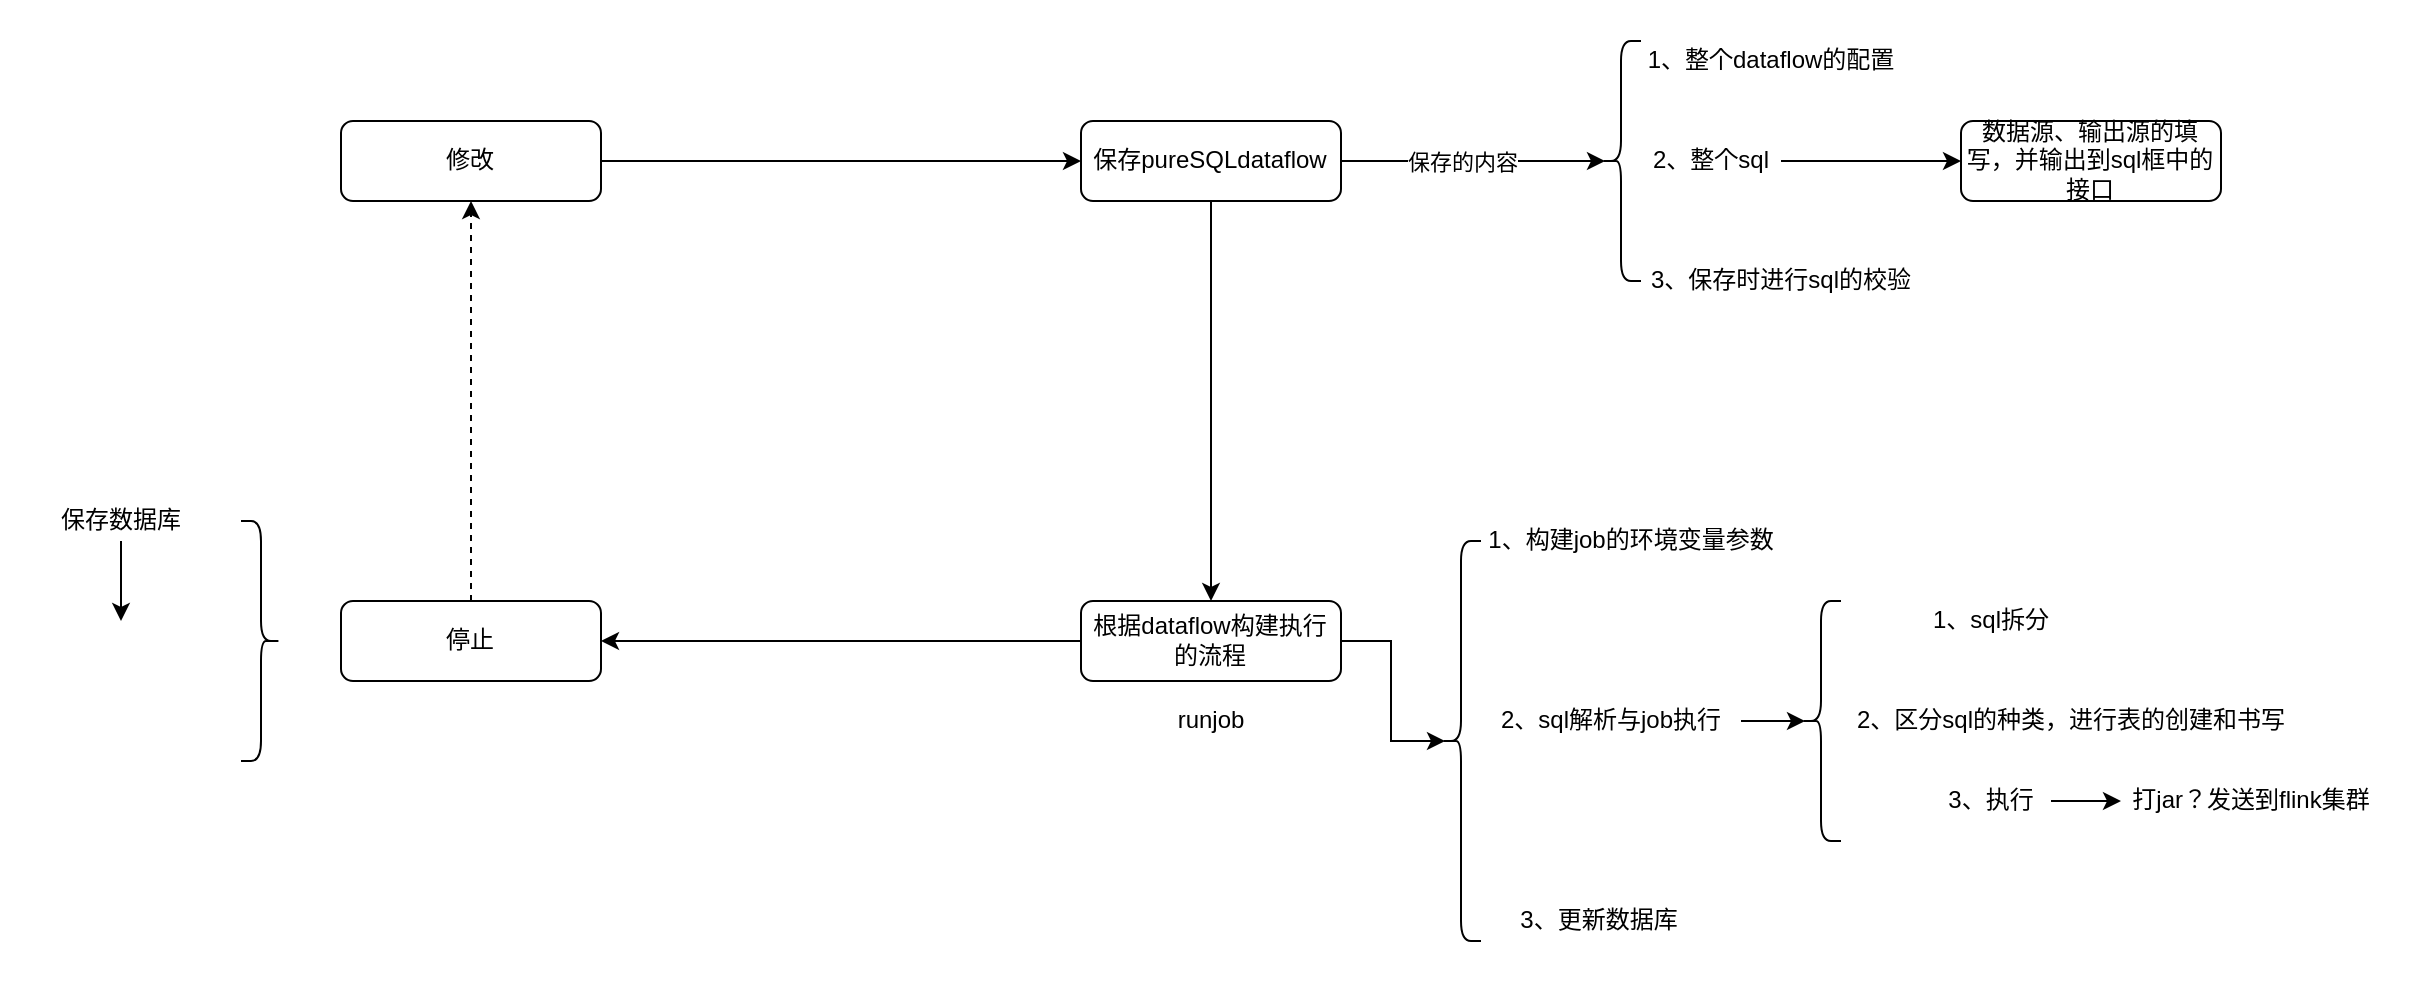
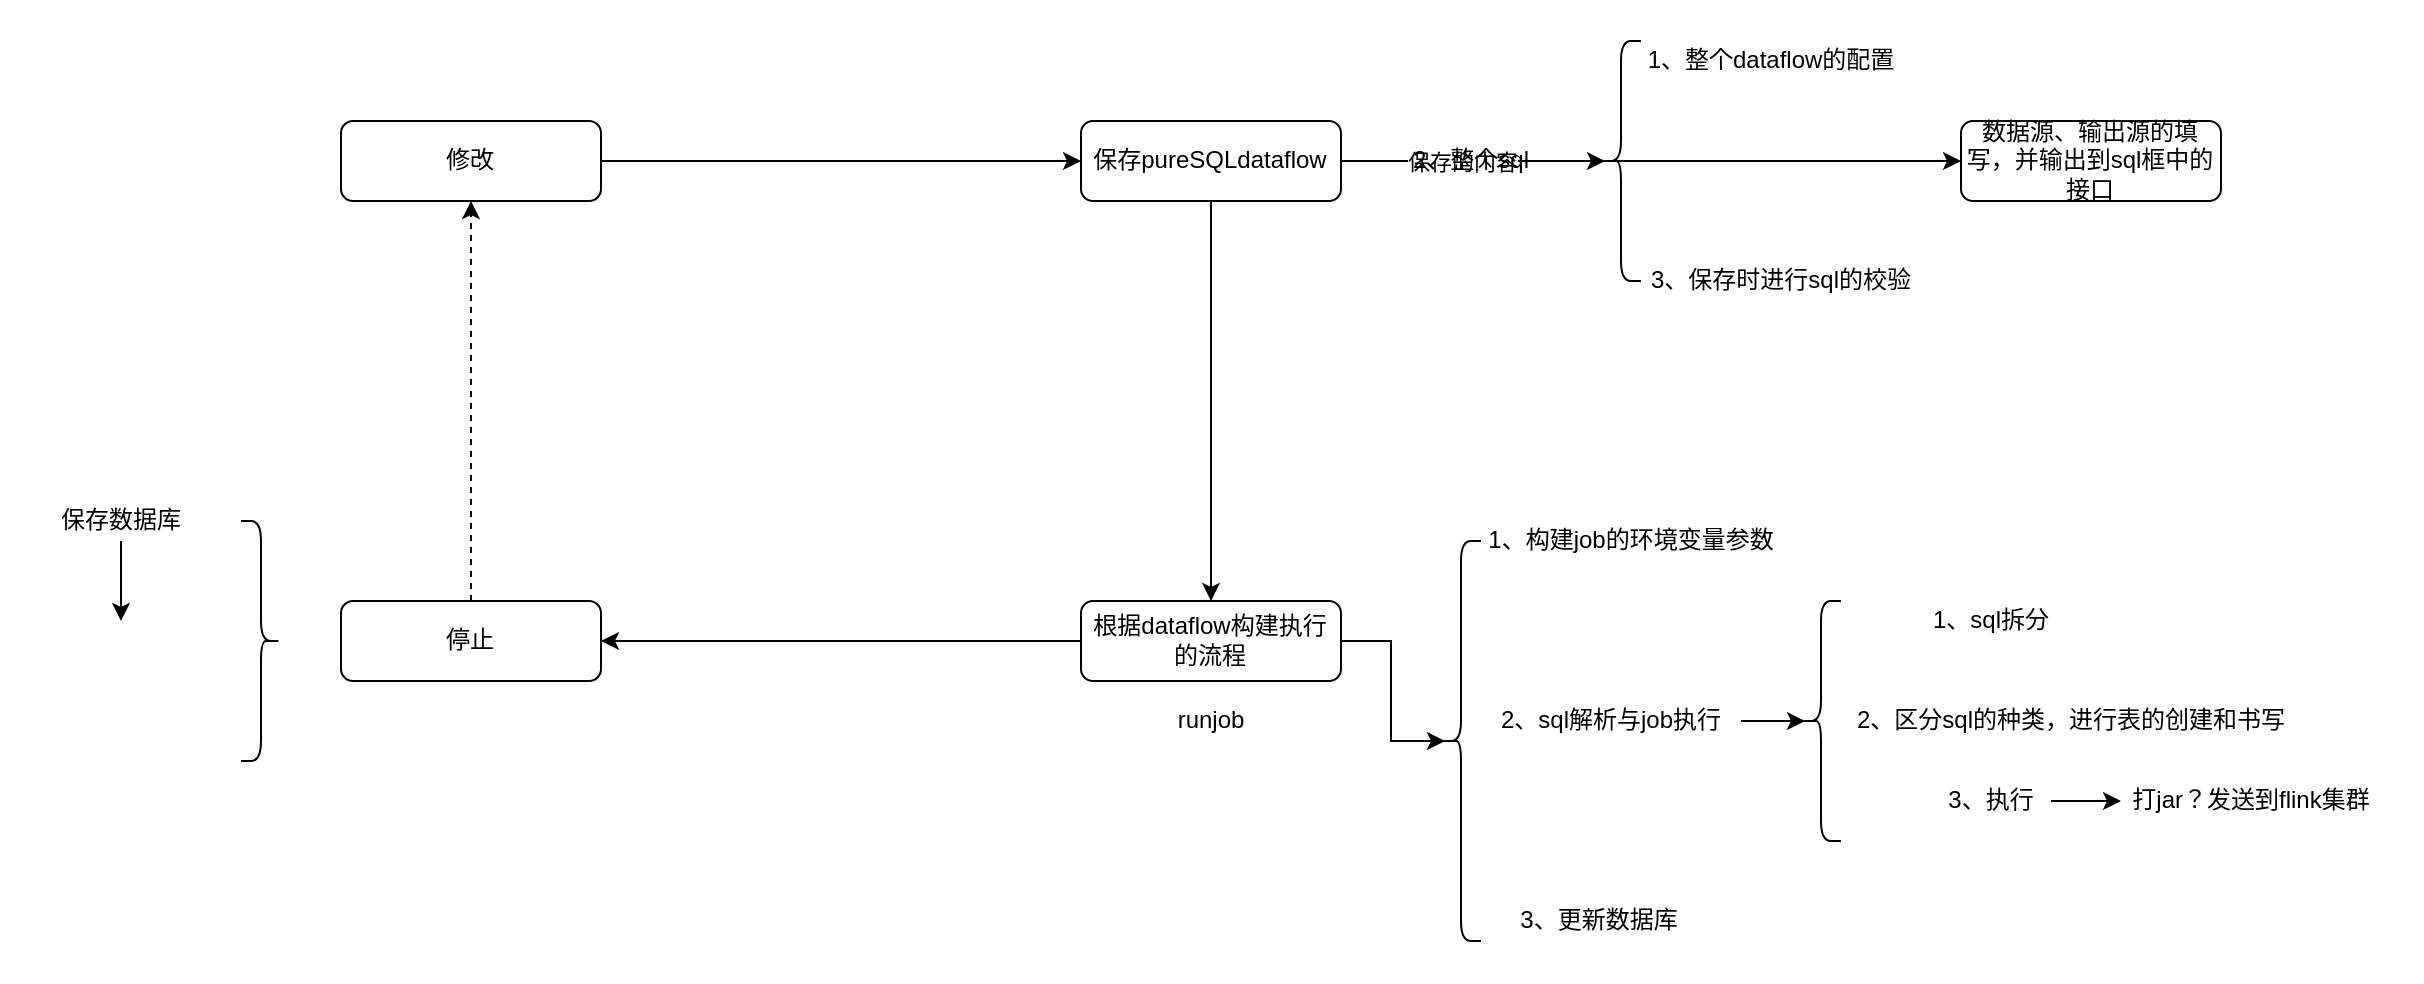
node "2、整个sql": moved (1711, 161) -> (1471, 161)
